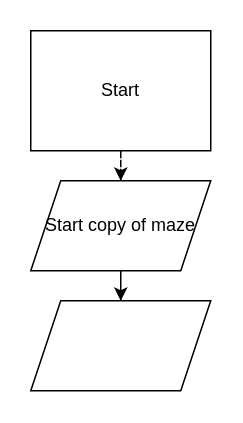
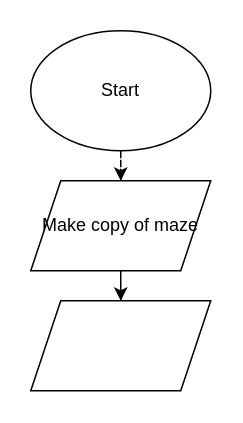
node "Start": shape rectangle -> ellipse
node "Start copy of maze": label "Start copy of maze" -> "Make copy of maze"
